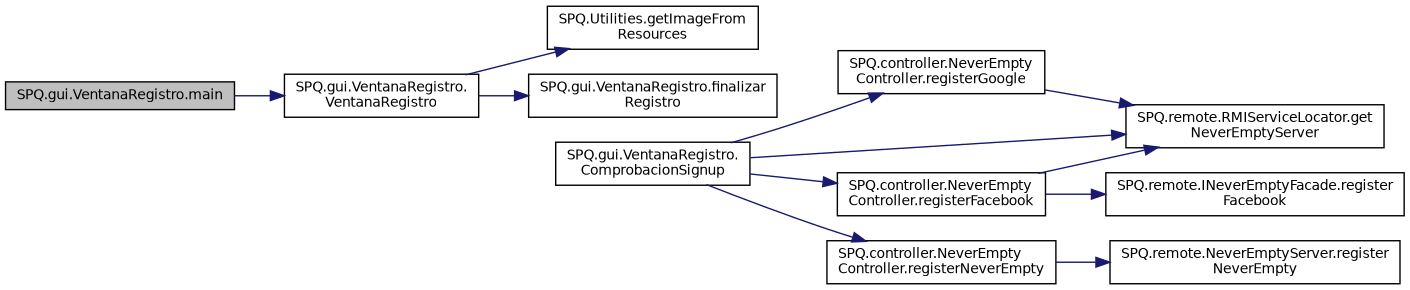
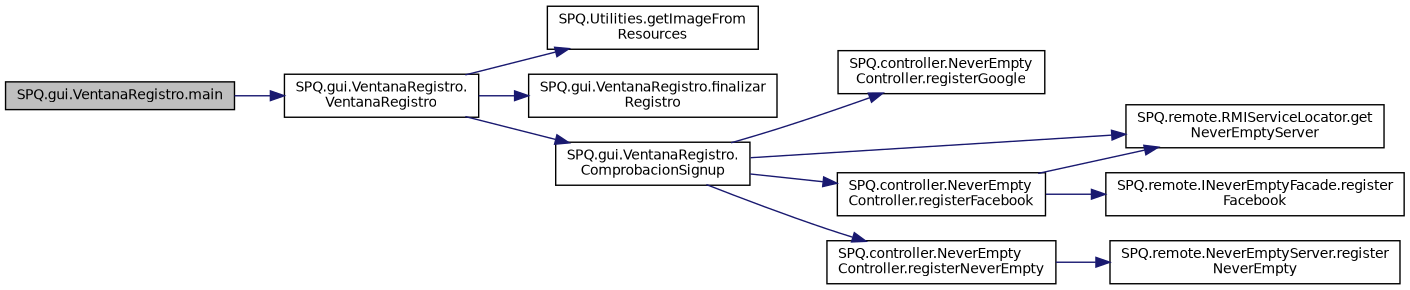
edge "SPQ.controller.NeverEmpty Controller.registerGoogle" -> "SPQ.remote.RMIServiceLocator.get NeverEmptyServer": removed
edge "SPQ.gui.VentanaRegistro. VentanaRegistro" -> "SPQ.gui.VentanaRegistro. ComprobacionSignup": added
